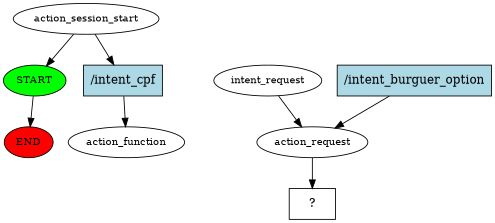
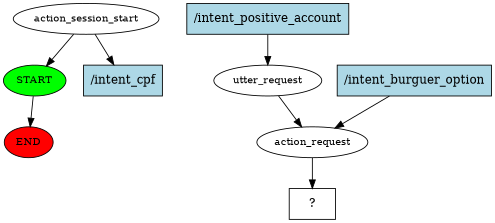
node "/intent_positive_account": added
node "intent_request": label "intent_request" -> "utter_request"
node "action_function": removed
